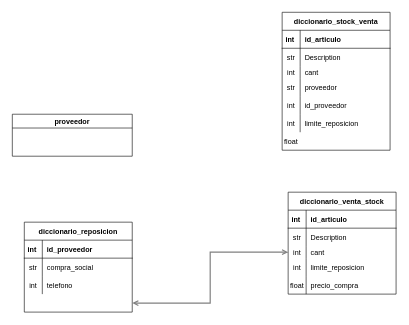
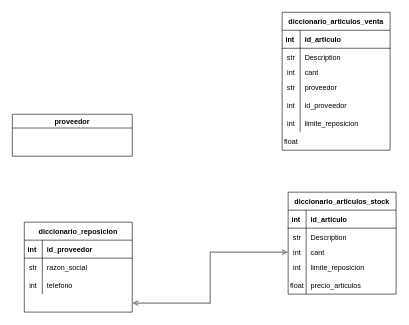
node "diccionario_stock_venta": label "diccionario_stock_venta" -> "diccionario_articulos_venta"
node "diccionario_venta_stock": label "diccionario_venta_stock" -> "diccionario_articulos_stock"
node "compra_social": label "compra_social" -> "razon_social"
node "precio_compra": label "precio_compra" -> "precio_articulos"
